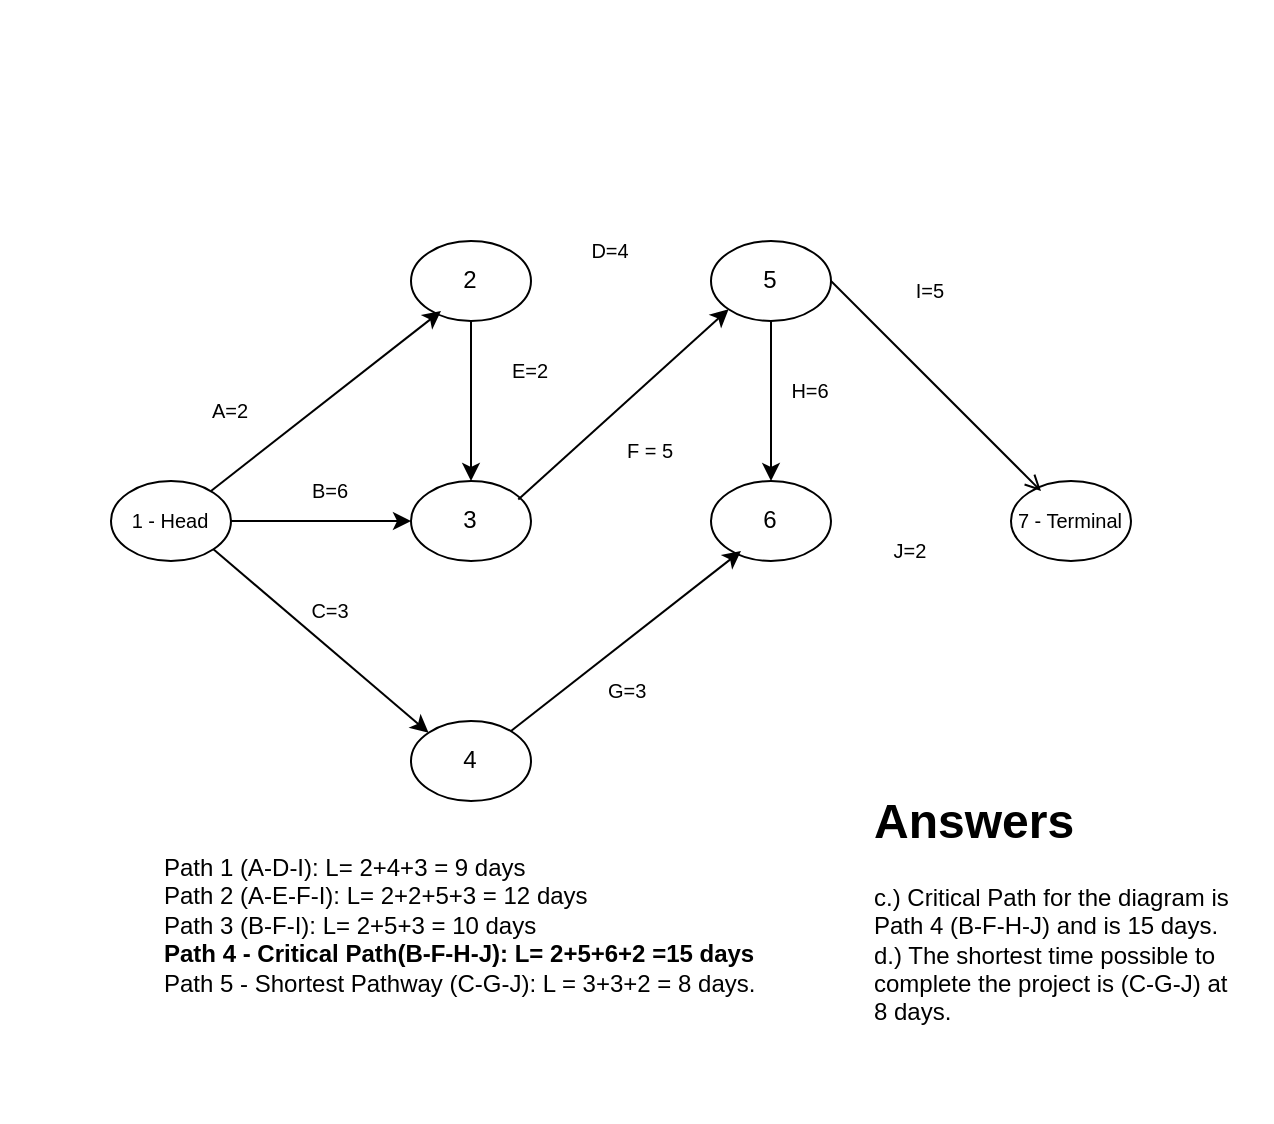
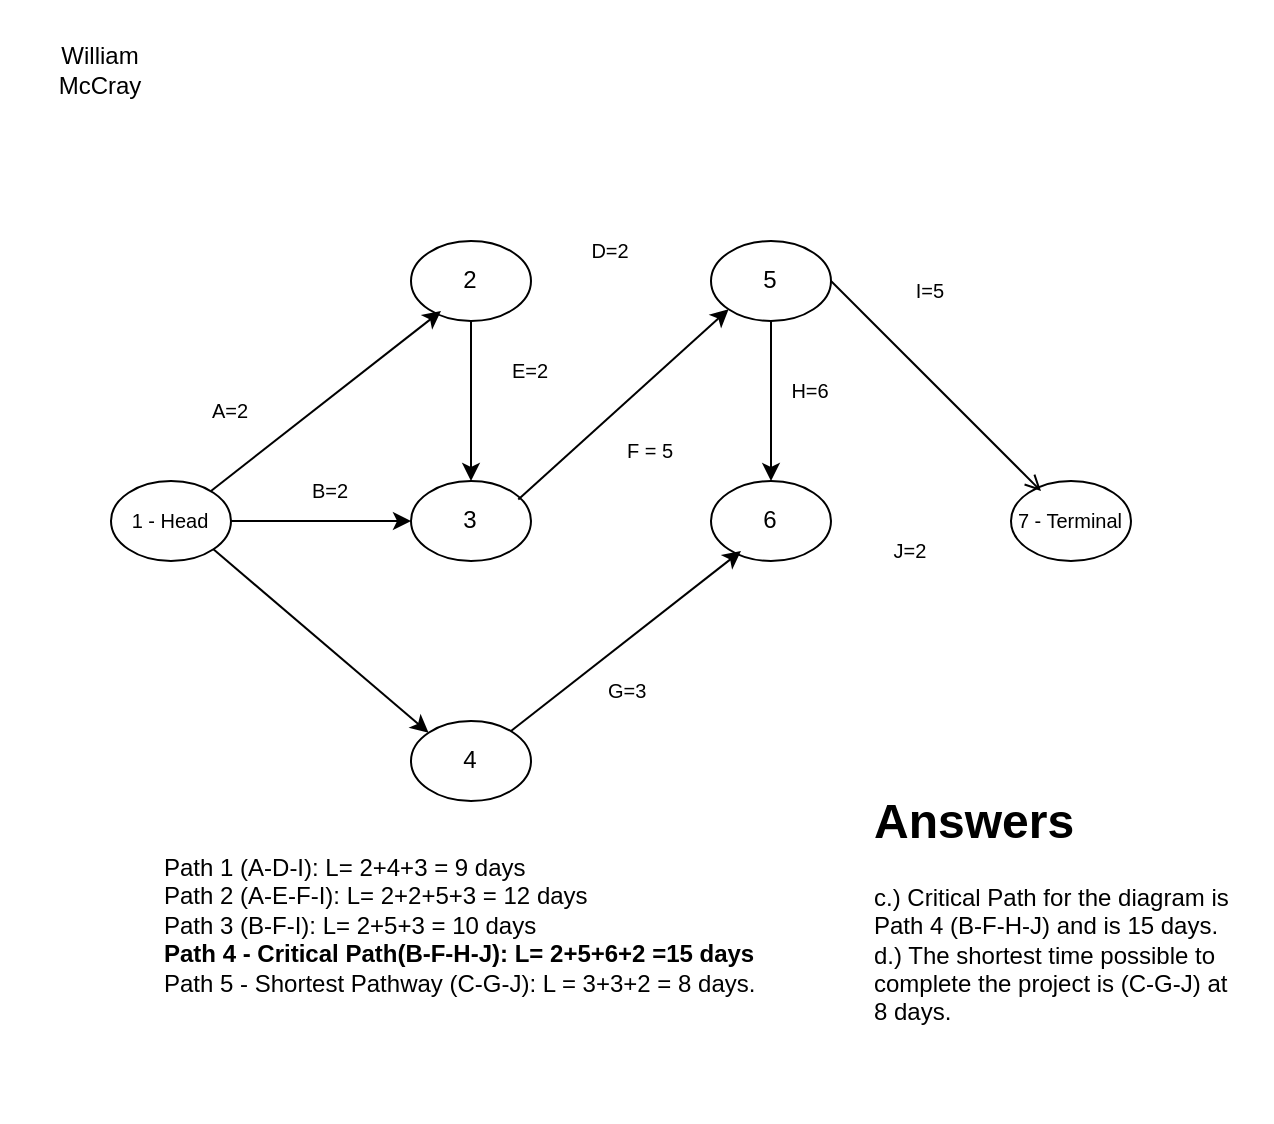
node "William McCray": added
node "D=4": label "D=4" -> "D=2"
node "B=6": label "B=6" -> "B=2"
node "C=3": removed
